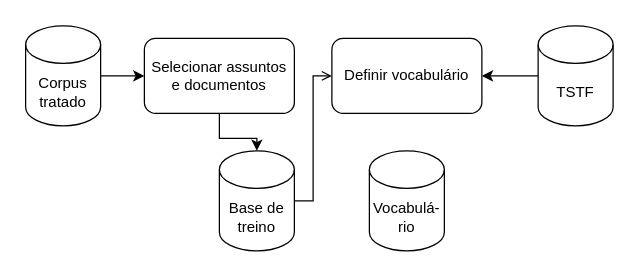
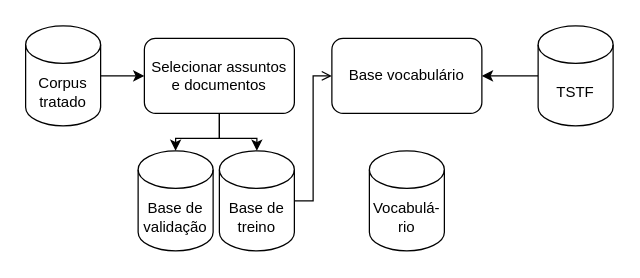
node "Definir vocabulário": label "Definir vocabulário" -> "Base vocabulário"
edge "Selecionar assuntos e documentos" -> "Base de validação": added
node "Base de validação": added
